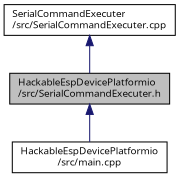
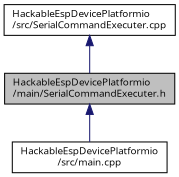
node "SerialCommandExecuter /src/SerialCommandExecuter.cpp": label "SerialCommandExecuter /src/SerialCommandExecuter.cpp" -> "HackableEspDevicePlatformio /src/SerialCommandExecuter.cpp"
node "HackableEspDevicePlatformio /src/SerialCommandExecuter.h": label "HackableEspDevicePlatformio /src/SerialCommandExecuter.h" -> "HackableEspDevicePlatformio /main/SerialCommandExecuter.h"
